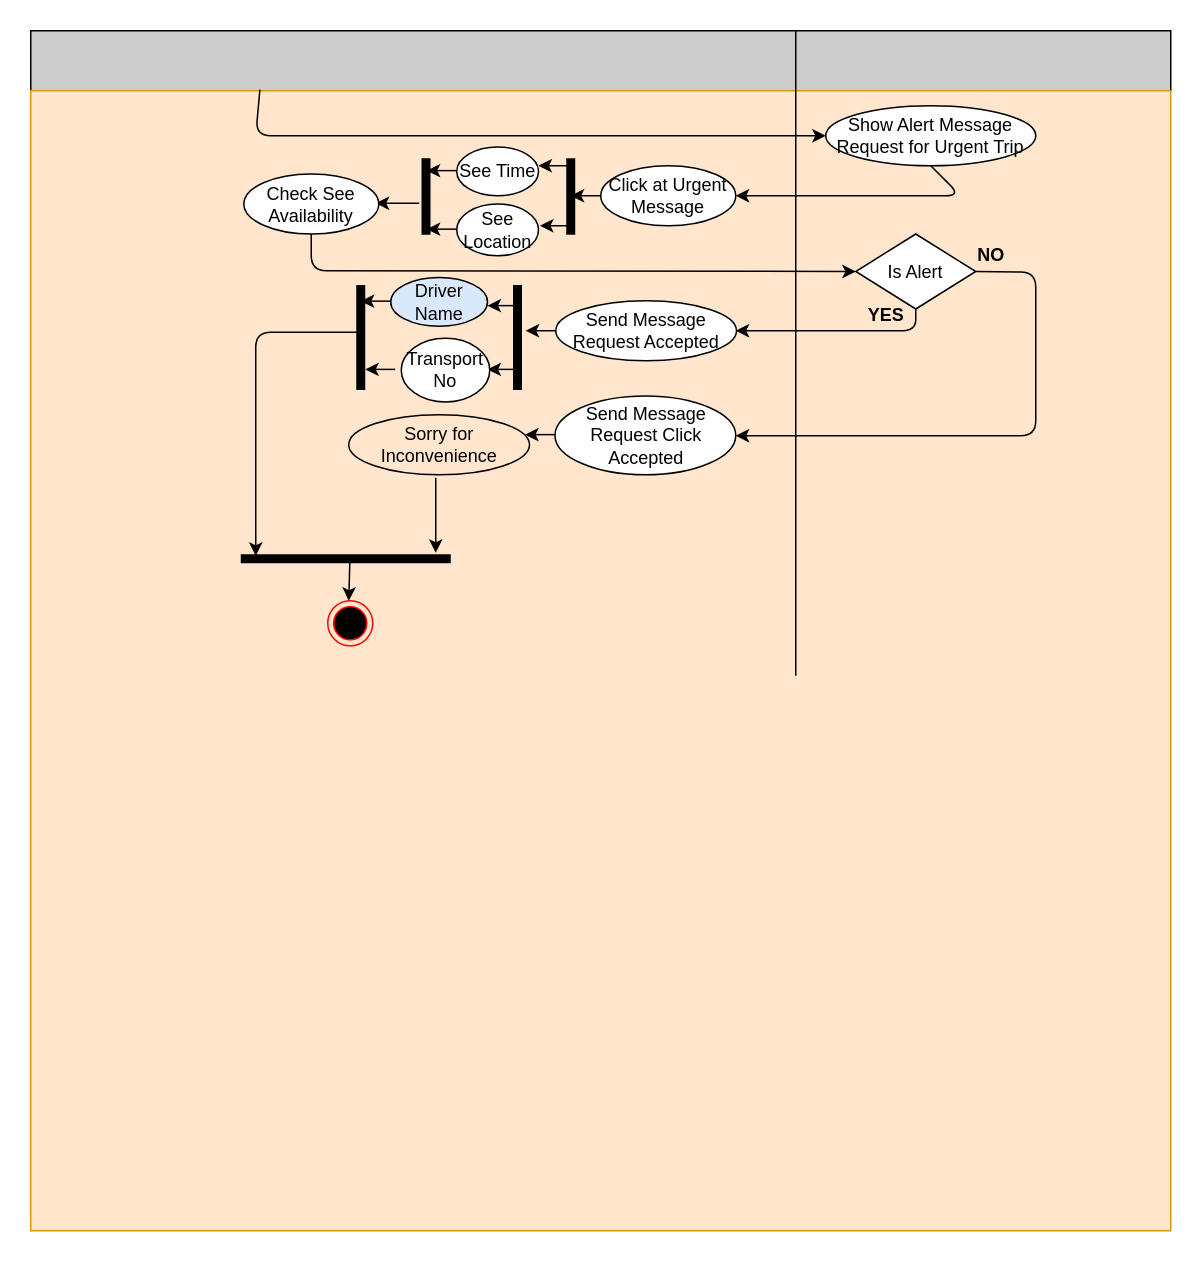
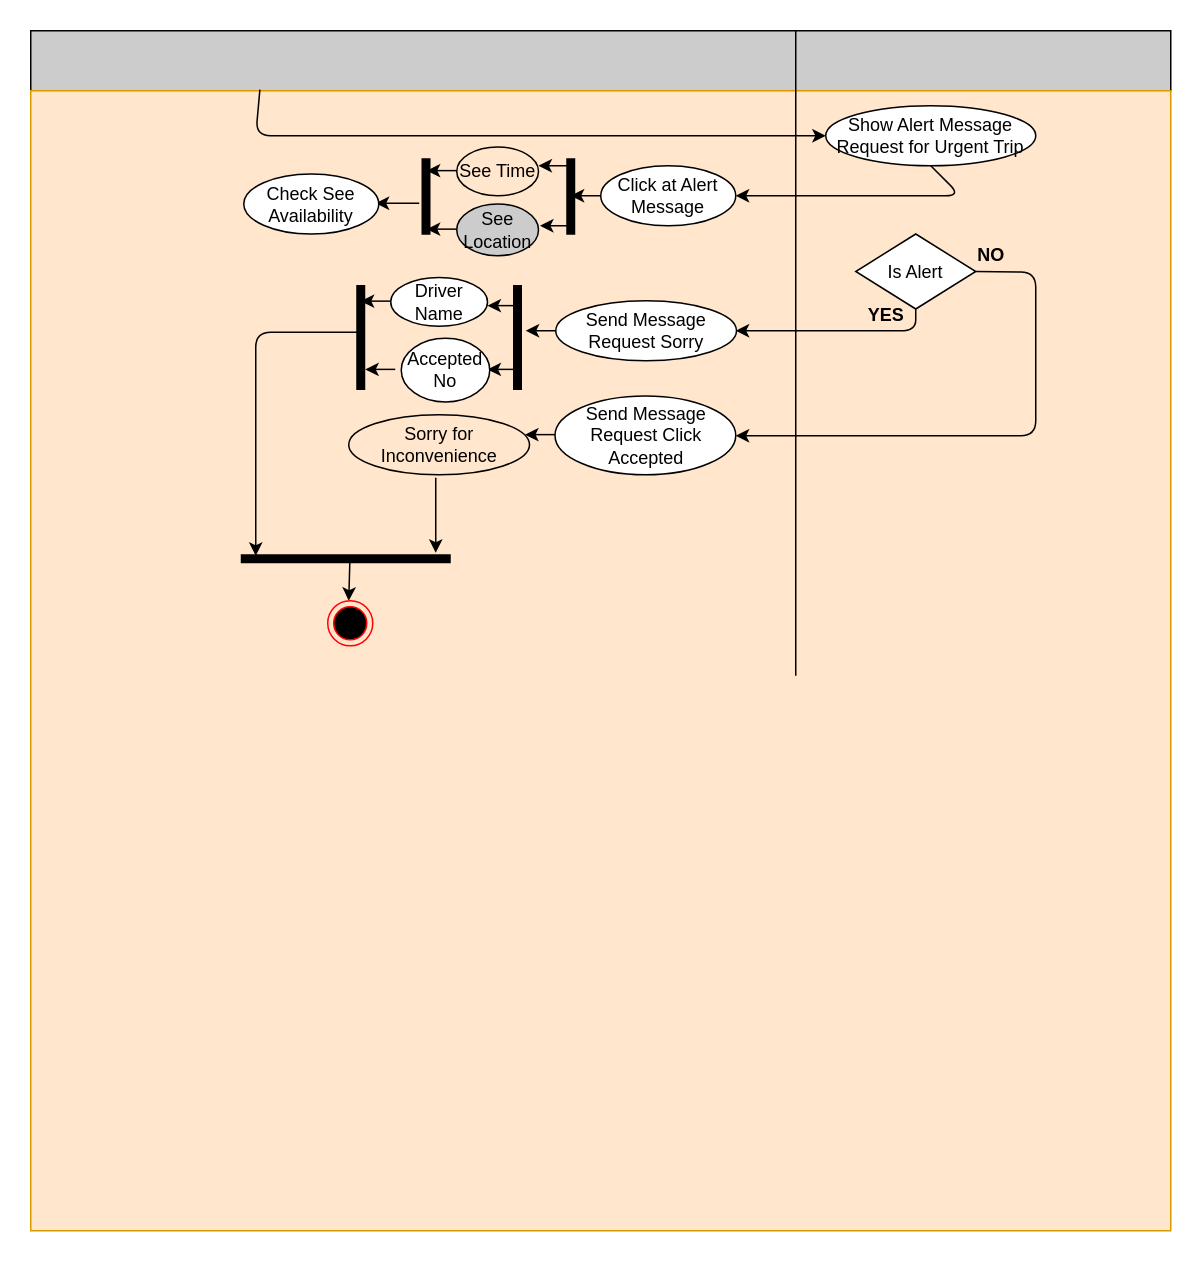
node "See Time": fillcolor #ffffff -> #ffe6cc
node "Click at Urgent Message": label "Click at Urgent Message" -> "Click at Alert Message"
node "See Location": fillcolor #ffffff -> #cccccc
edge "Check See Availability" -> "Is Alert": removed
node "Driver Name": fillcolor #dae8fc -> #ffffff
node "Send Message Request Accepted": label "Send Message Request Accepted" -> "Send Message Request Sorry"
node "Transport No": label "Transport No" -> "Accepted No"
